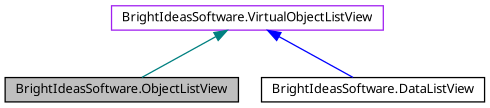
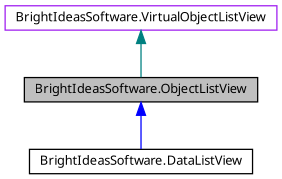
edge "BrightIdeasSoftware.DataListView" -> "BrightIdeasSoftware.VirtualObjectListView": now "BrightIdeasSoftware.DataListView" -> "BrightIdeasSoftware.ObjectListView"
